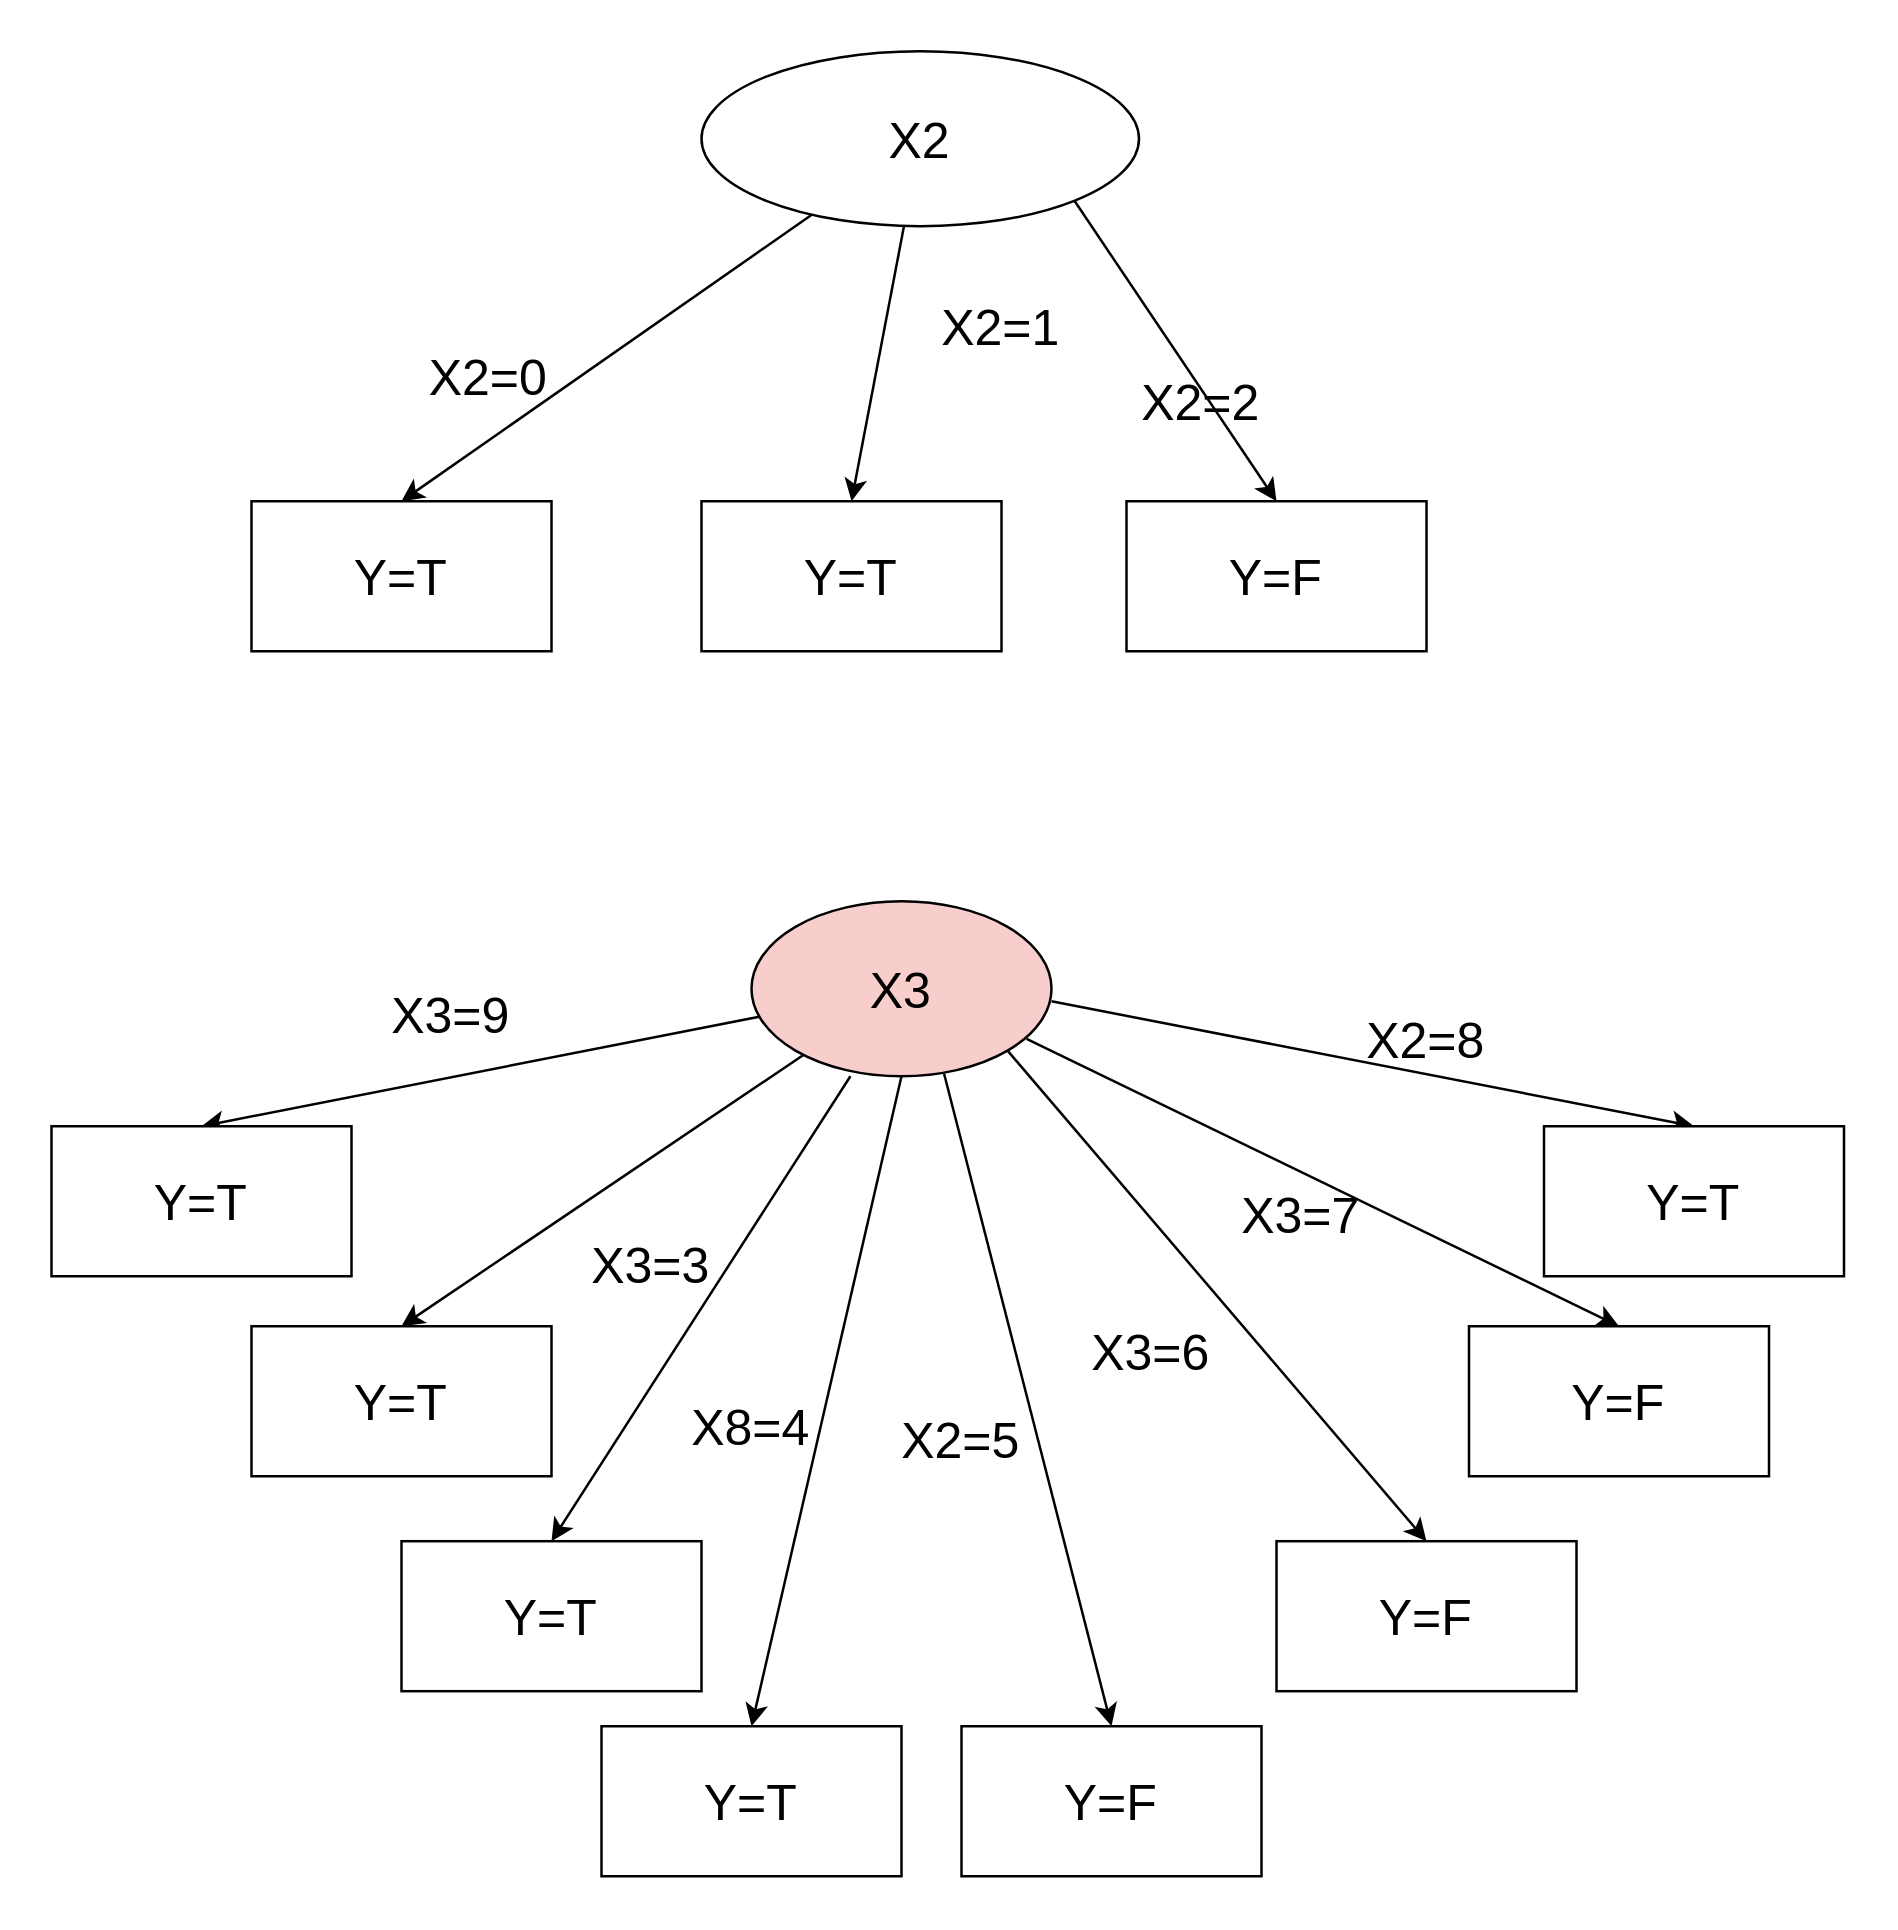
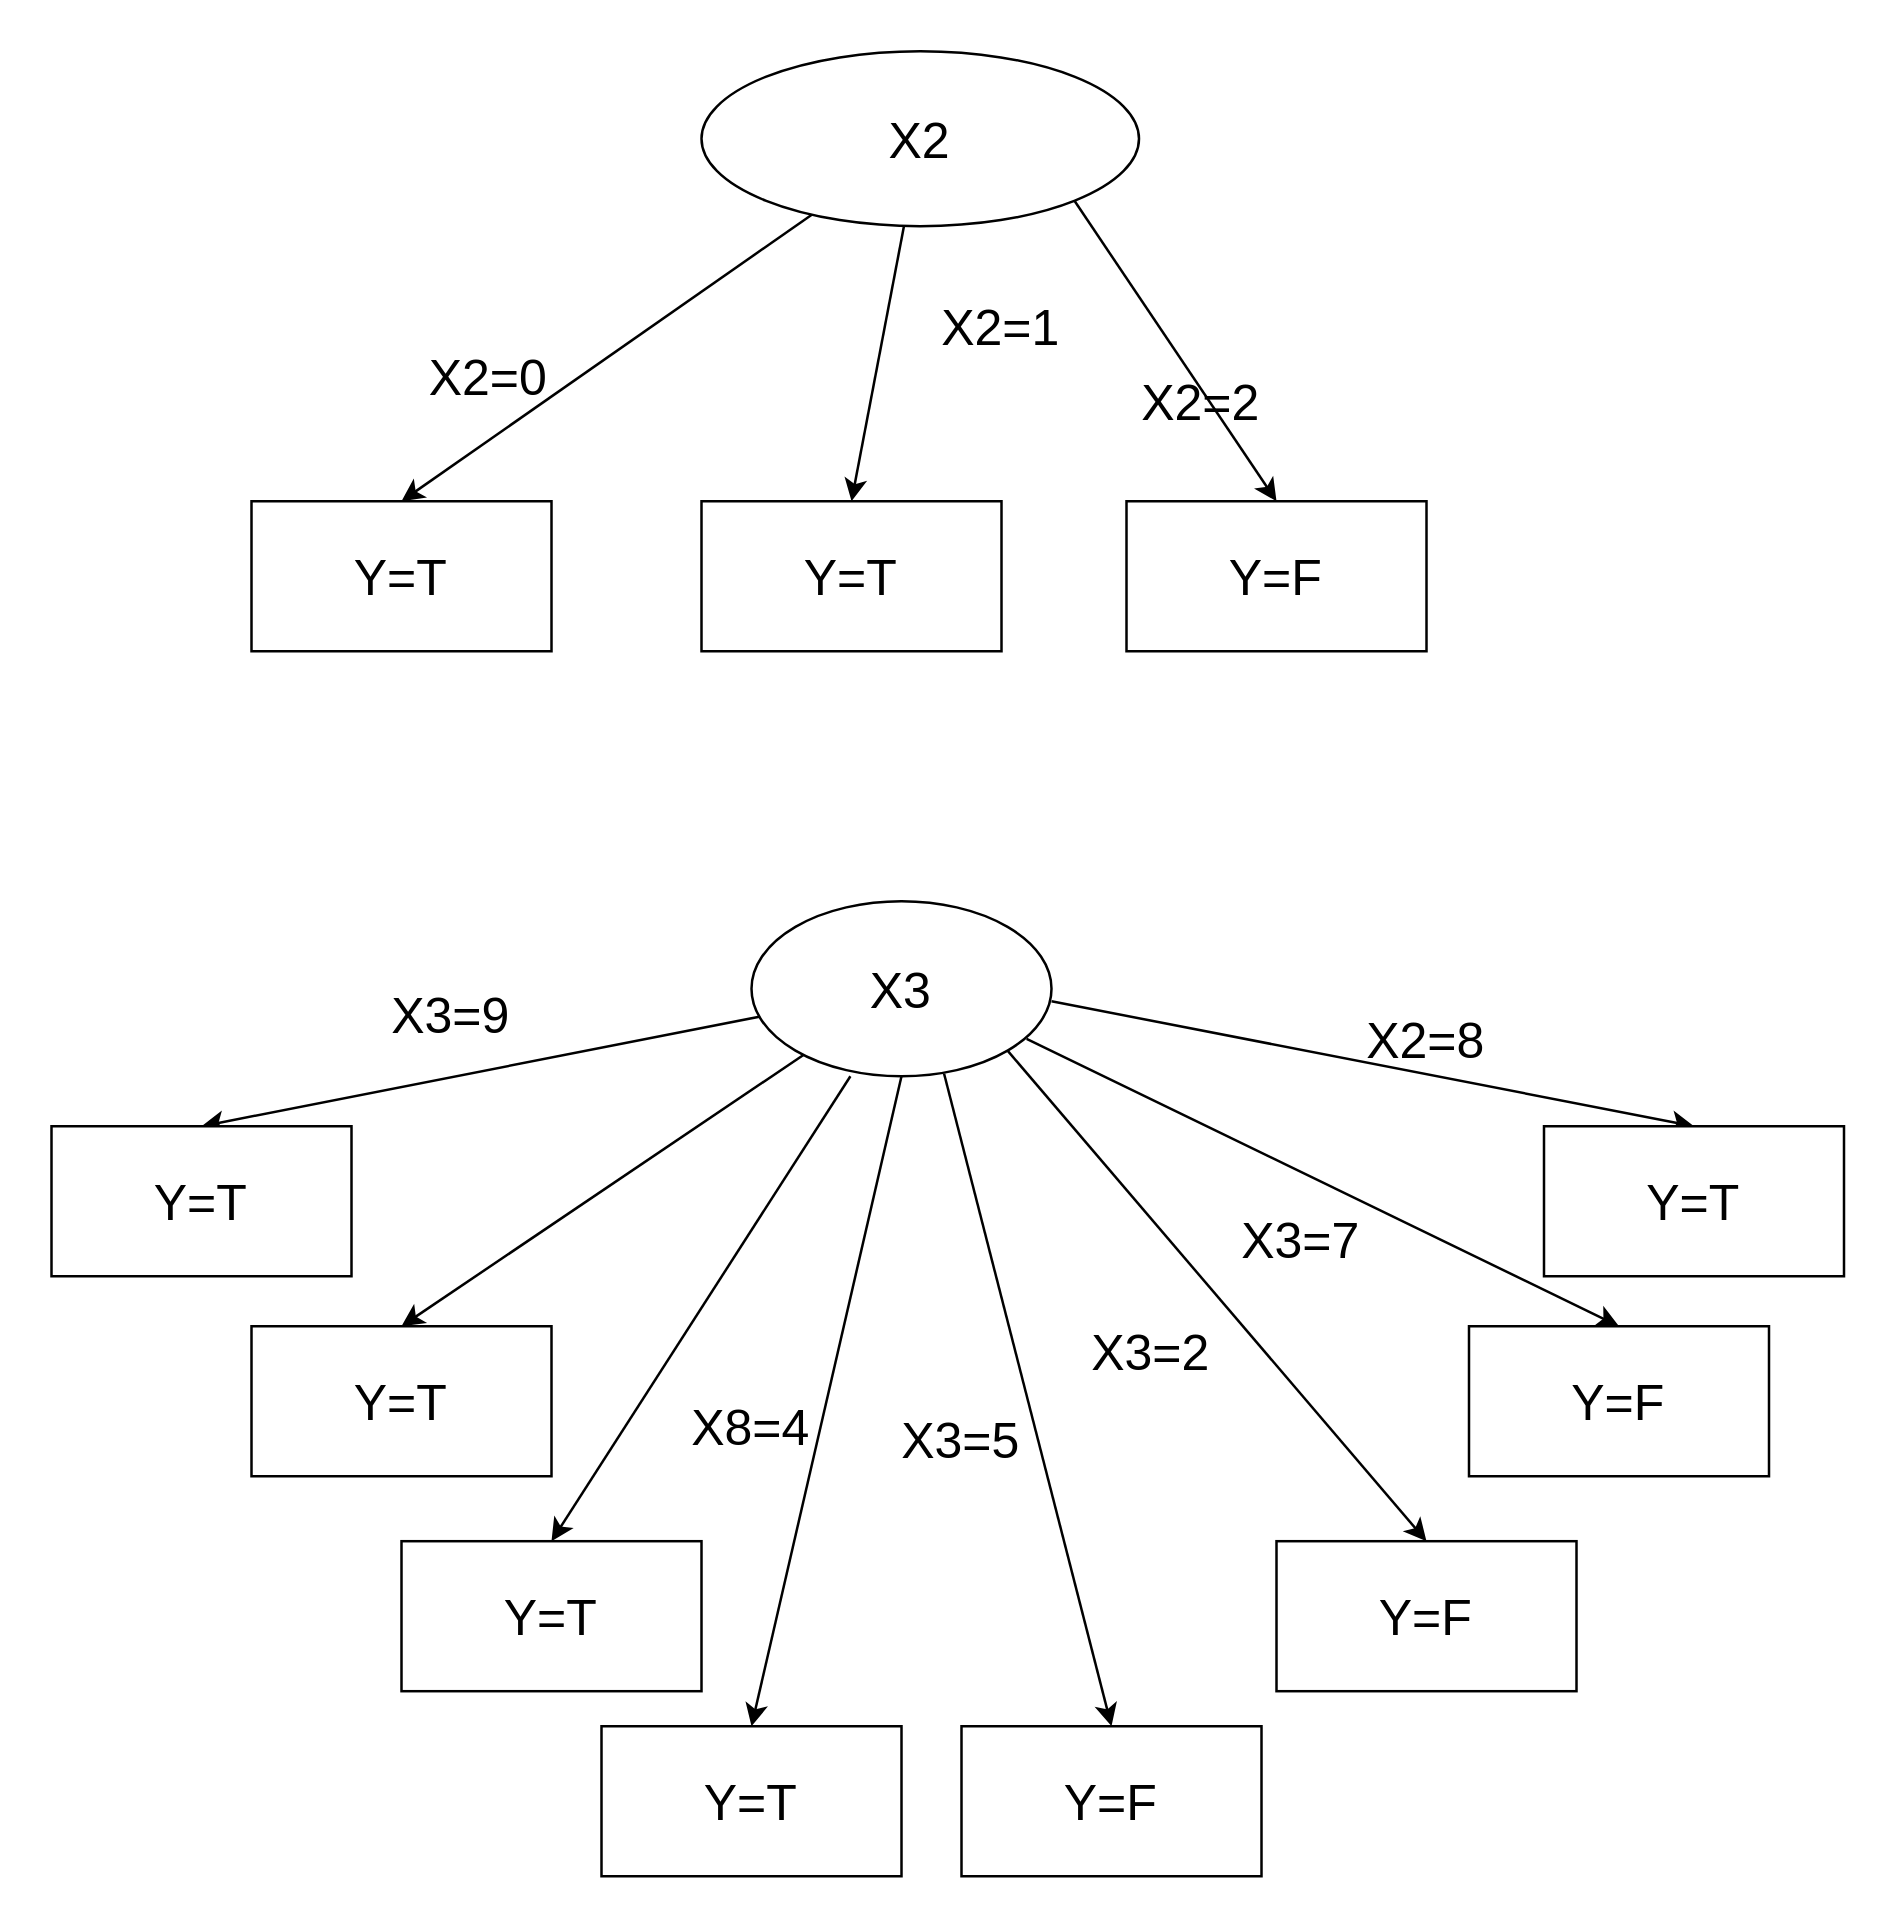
node "X3": fillcolor #f8cecc -> #ffffff
node "X3=7": moved (1301, 1214) -> (1301, 1239)
node "X3=3": removed
node "X3=6": label "X3=6" -> "X3=2"
node "X2=5": label "X2=5" -> "X3=5"
